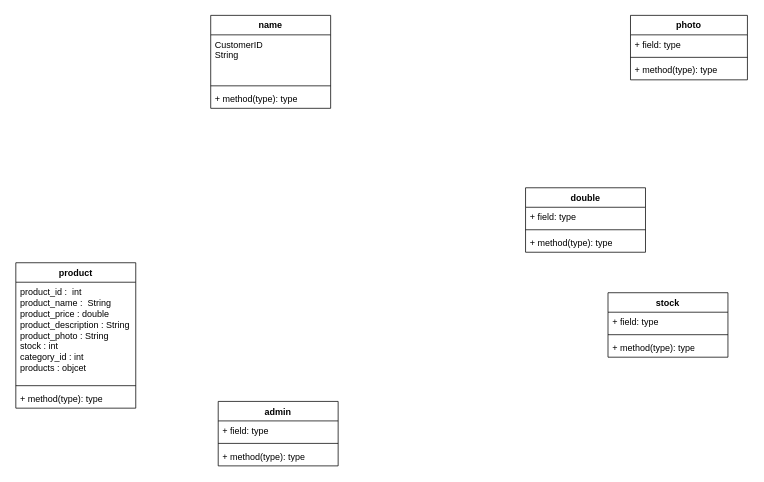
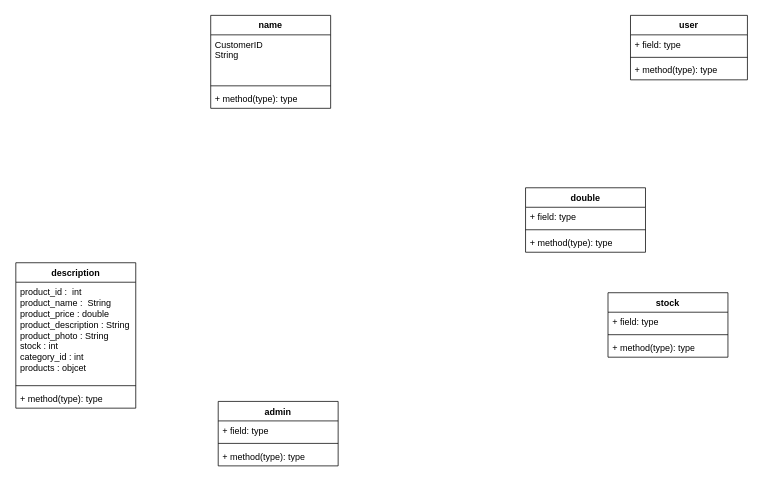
node "photo": label "photo" -> "user"
node "product": label "product" -> "description"
